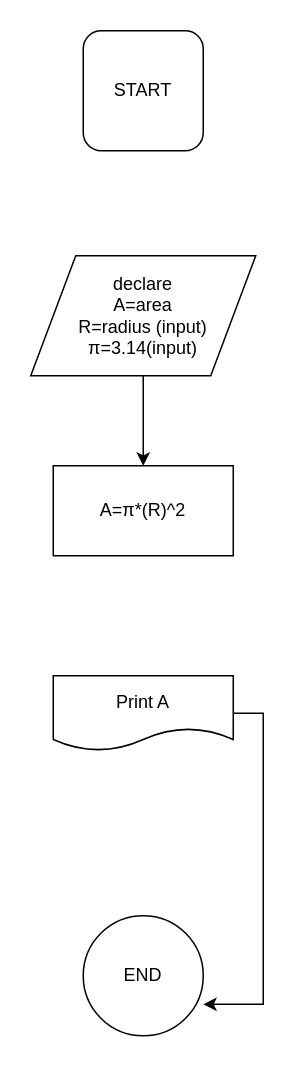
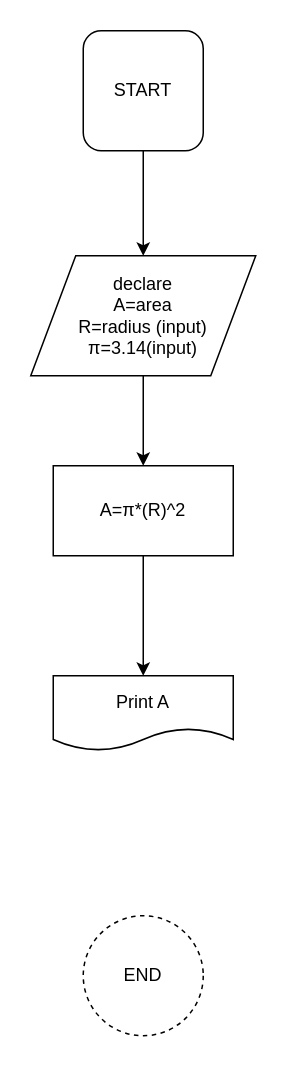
edge "START" -> "declare A=area R=radius (input) π=3.14(input)": added
edge "A=π*(R)^2" -> "Print A": added
edge "Print A" -> "END": removed
node "END": style solid -> dashed
